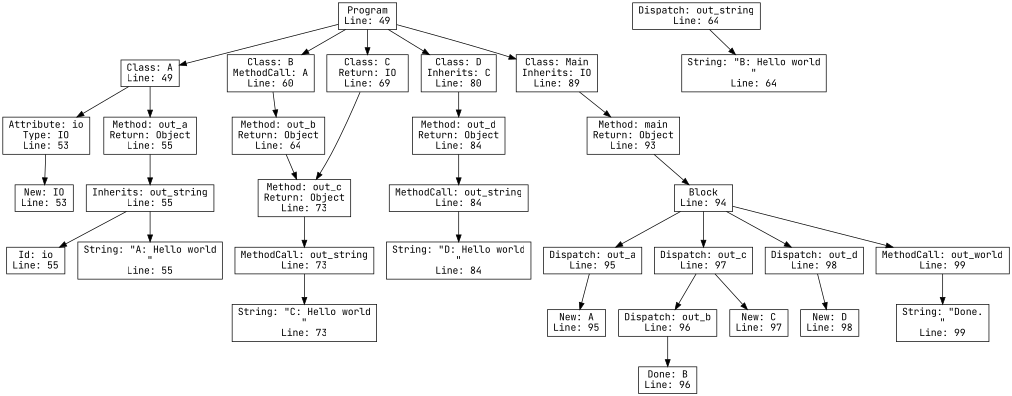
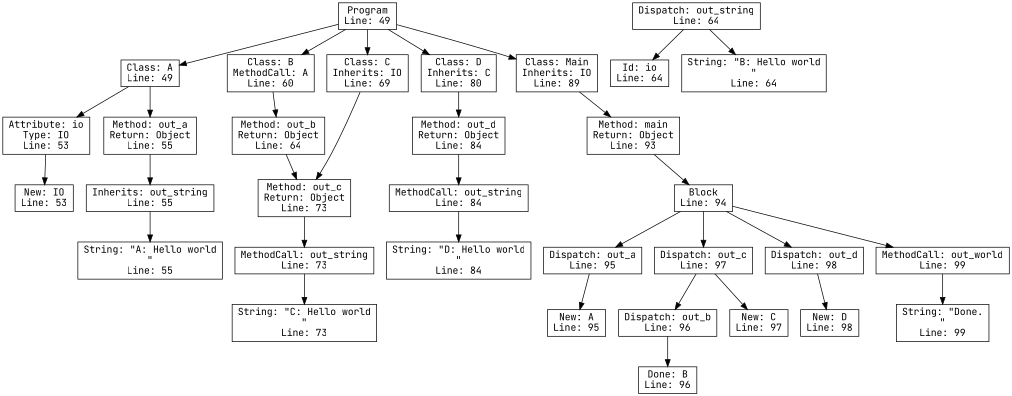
node "Class: C Return: IO Line: 69": label "Class: C Return: IO Line: 69" -> "Class: C Inherits: IO Line: 69"
node "Id: io Line: 64": added
node "Id: io Line: 55": removed
